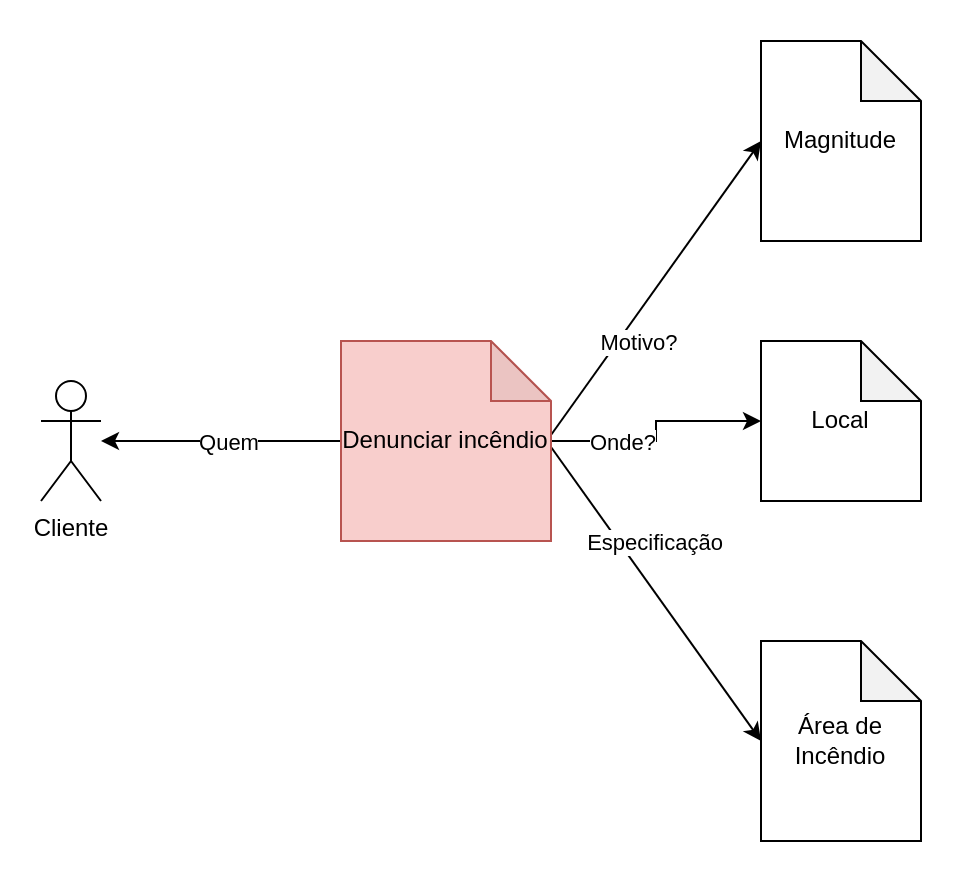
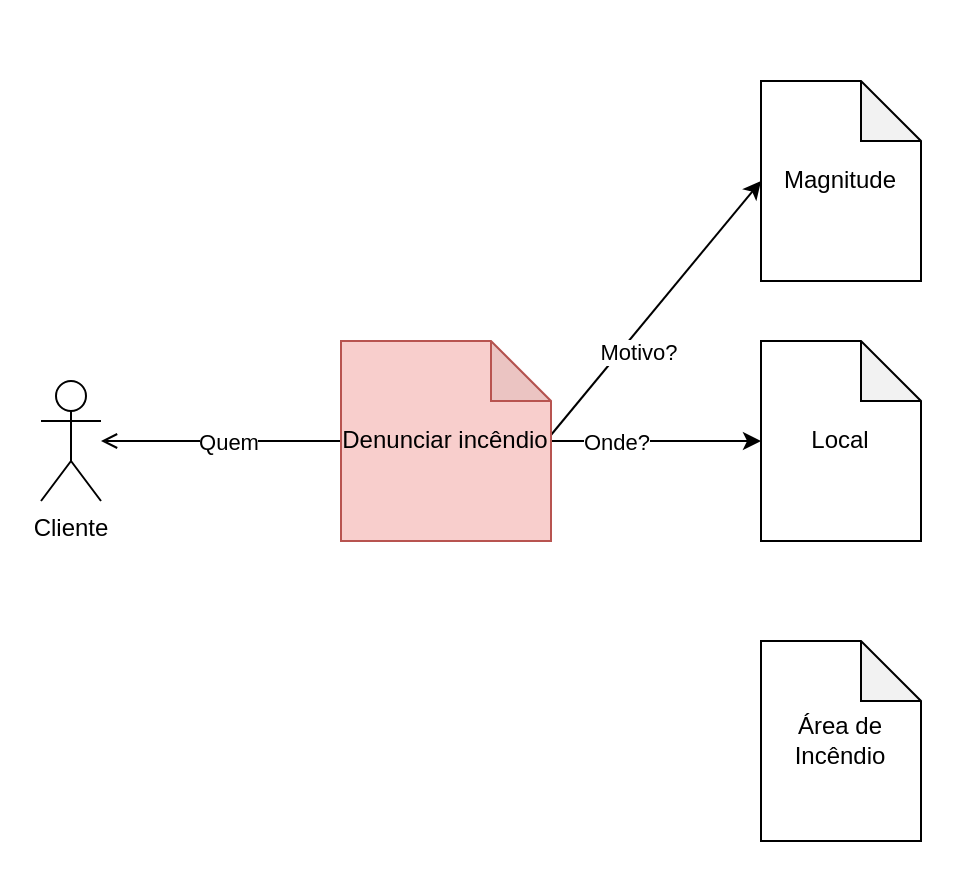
node "Magnitude": moved (841, 141) -> (841, 181)
node "Local": size 160x160 -> 160x200
edge "Denunciar incêndio" -> "Cliente": arrowhead classic -> open
edge "Denunciar incêndio" -> "Área de Incêndio": removed, label "Especificação"
